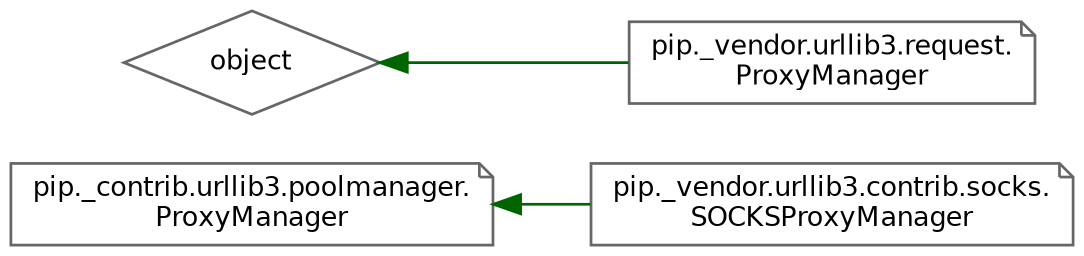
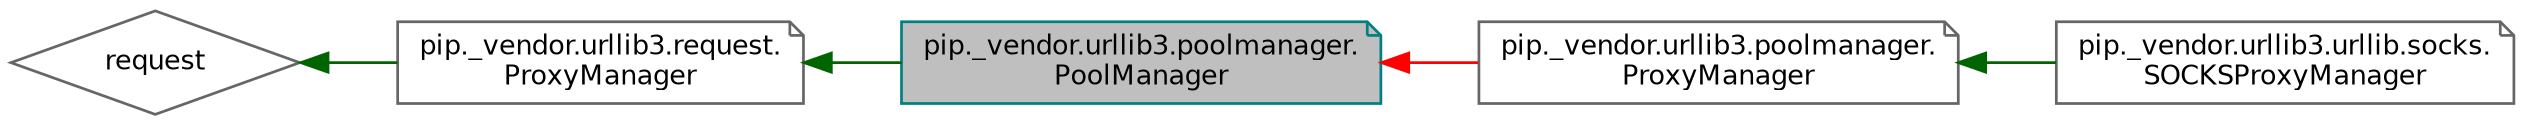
node "object": label "object" -> "request"
node "pip._vendor.urllib3.poolmanager. PoolManager": added
node "pip._contrib.urllib3.poolmanager. ProxyManager": label "pip._contrib.urllib3.poolmanager. ProxyManager" -> "pip._vendor.urllib3.poolmanager. ProxyManager"
node "pip._vendor.urllib3.contrib.socks. SOCKSProxyManager": label "pip._vendor.urllib3.contrib.socks. SOCKSProxyManager" -> "pip._vendor.urllib3.urllib.socks. SOCKSProxyManager"
